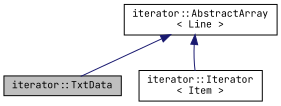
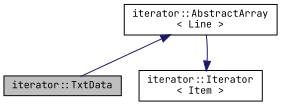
edge "iterator::Iterator < Item >" -> "iterator::AbstractArray < Line >": reversed
